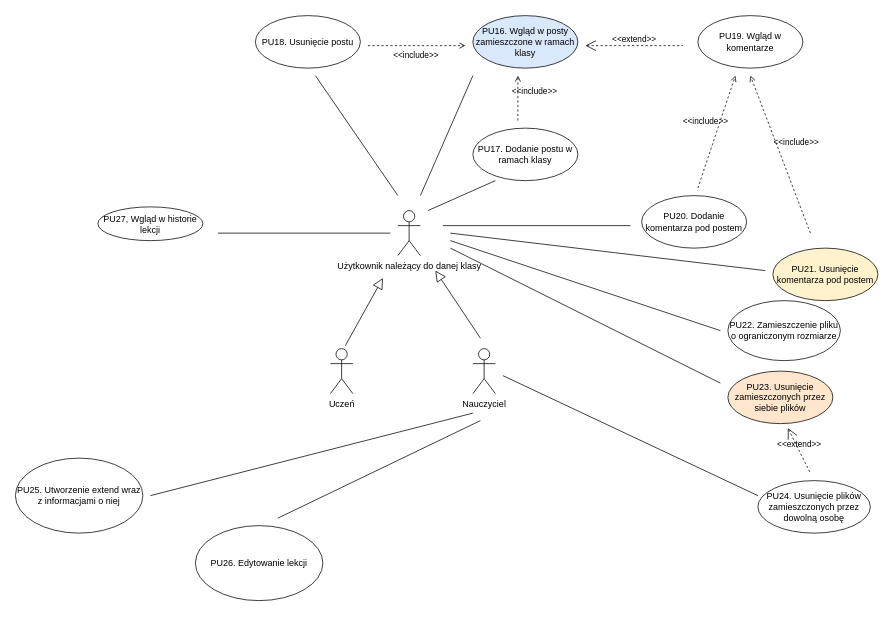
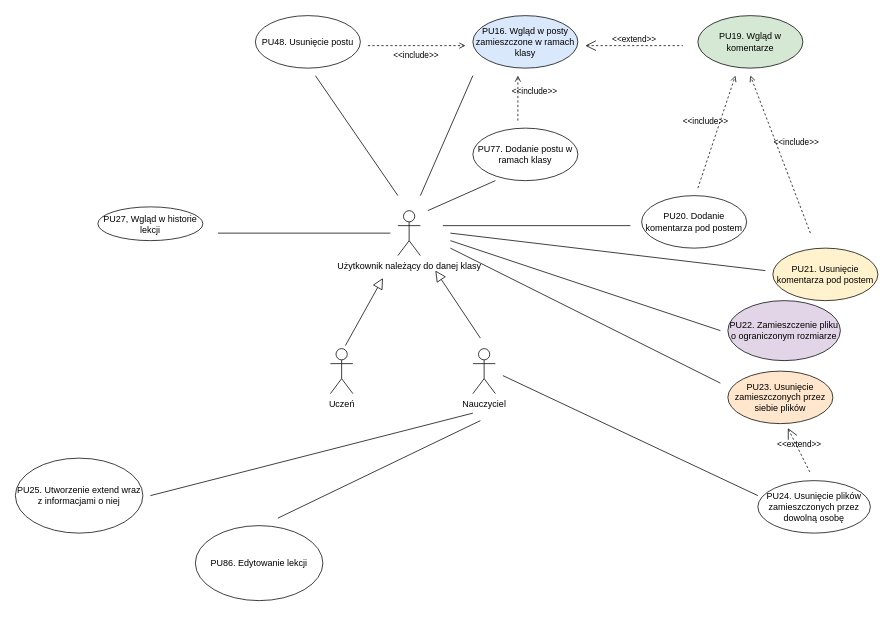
node "PU18. Usunięcie postu": label "PU18. Usunięcie postu" -> "PU48. Usunięcie postu"
node "PU19. Wgląd w komentarze": fillcolor #ffffff -> #d5e8d4
node "PU17. Dodanie postu w ramach klasy": label "PU17. Dodanie postu w ramach klasy" -> "PU77. Dodanie postu w ramach klasy"
node "PU22. Zamieszczenie pliku o ograniczonym rozmiarze": fillcolor #ffffff -> #e1d5e7
node "PU26. Edytowanie lekcji": label "PU26. Edytowanie lekcji" -> "PU86. Edytowanie lekcji"
